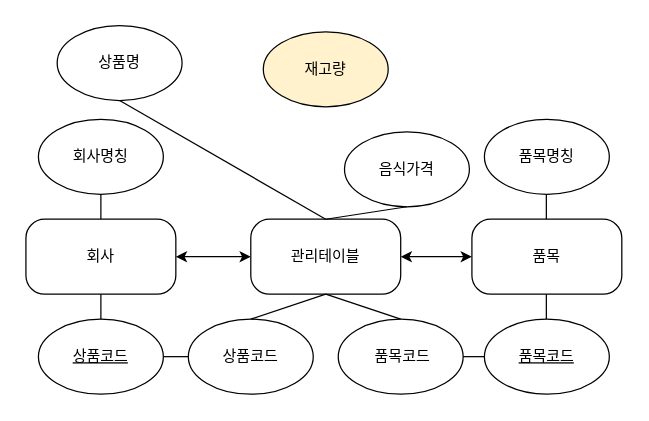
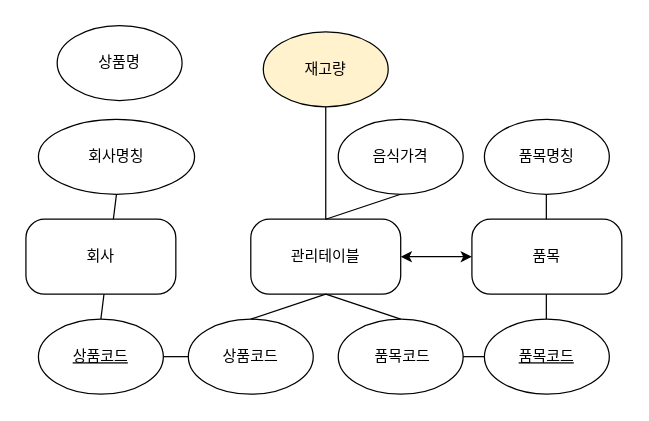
node "회사명칭": size 125x75 -> 156x75
edge "상품명" -- "관리테이블": removed
edge "재고량" -- "관리테이블": added
node "음식가격": moved (407, 169) -> (401, 157)
edge "회사" -- "관리테이블": removed
